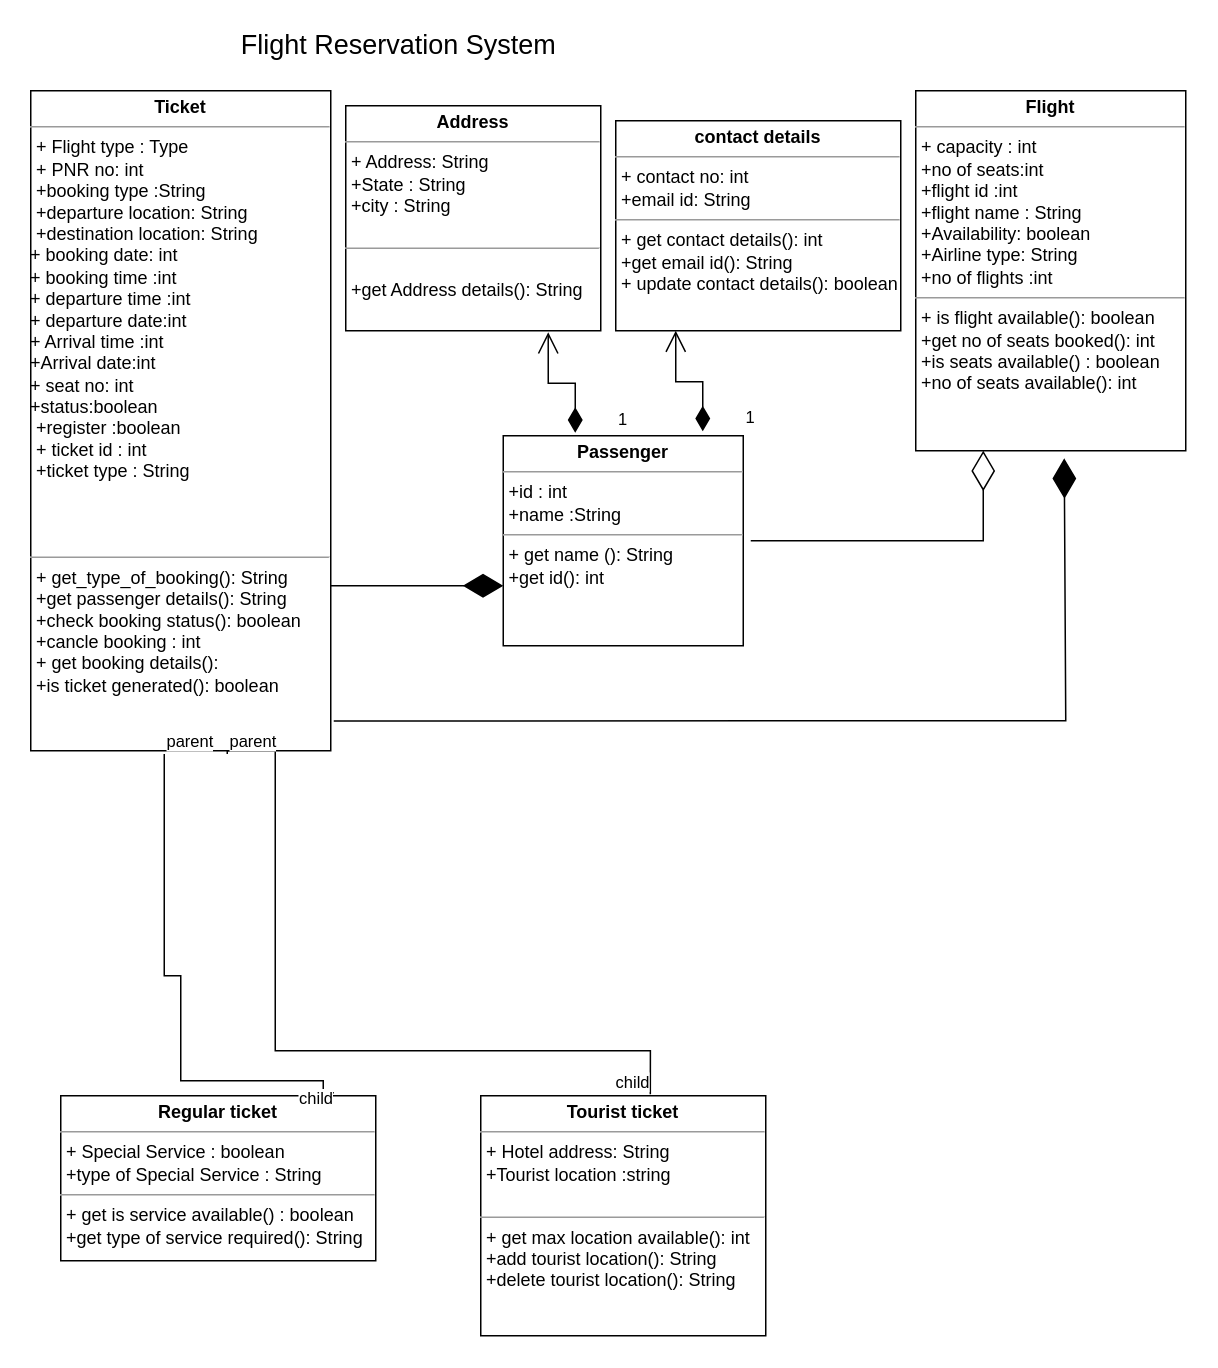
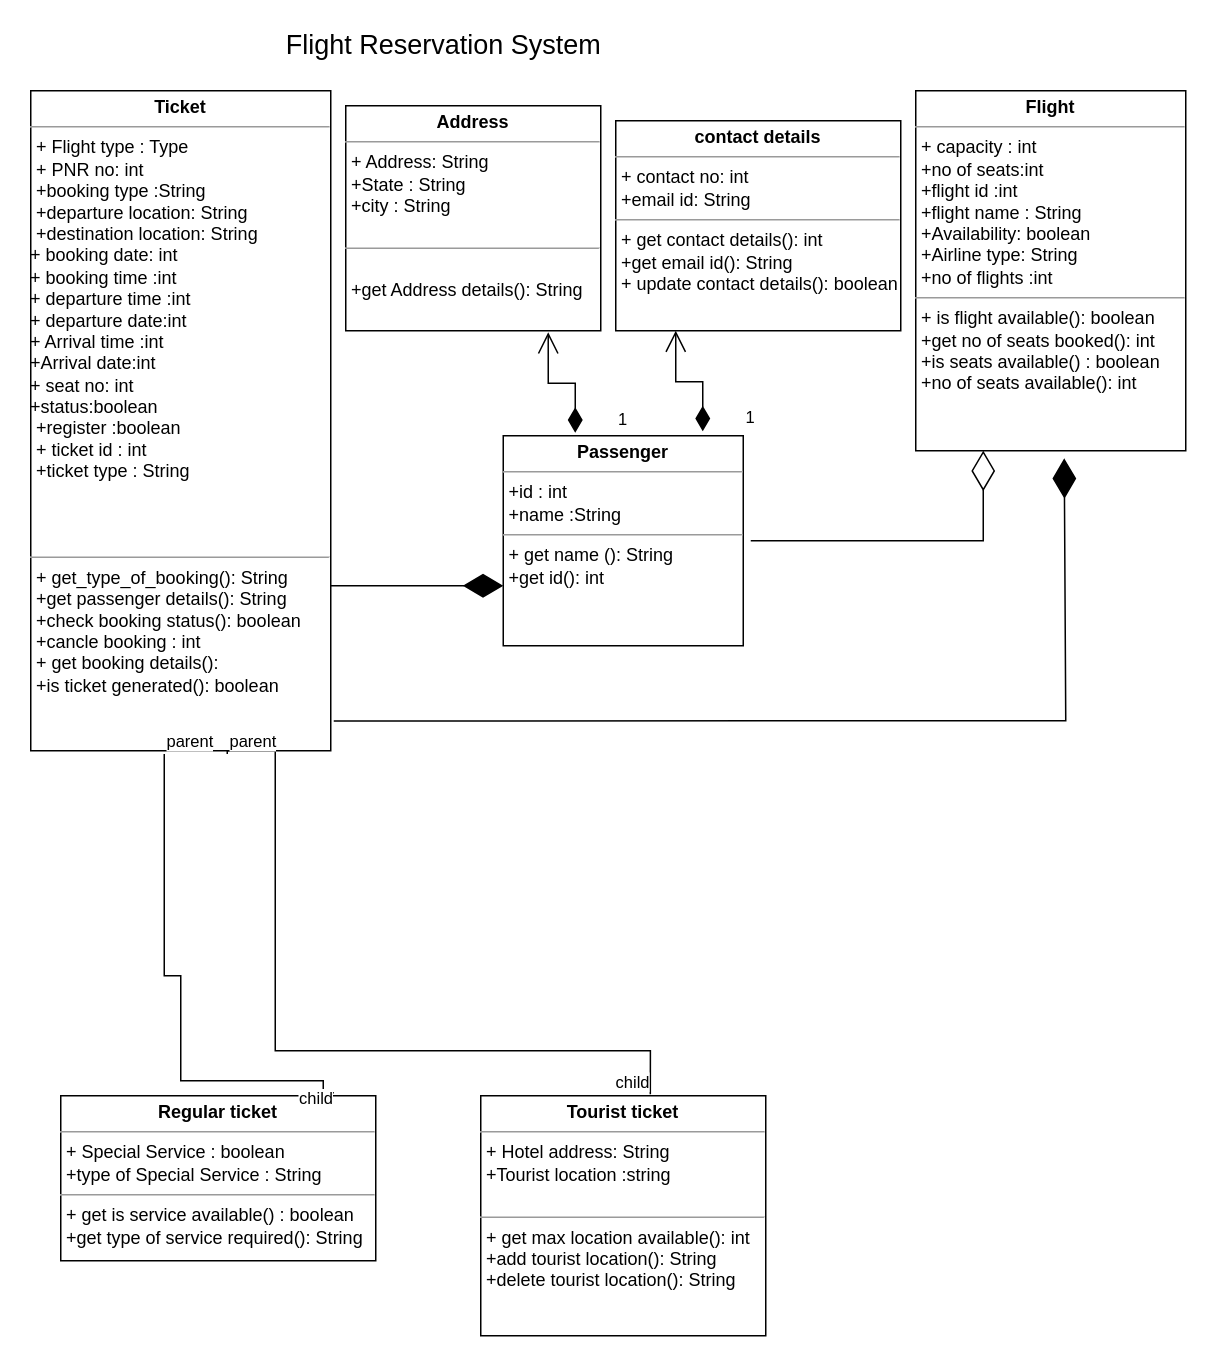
node "Flight Reservation System": moved (398, 46) -> (443, 46)
